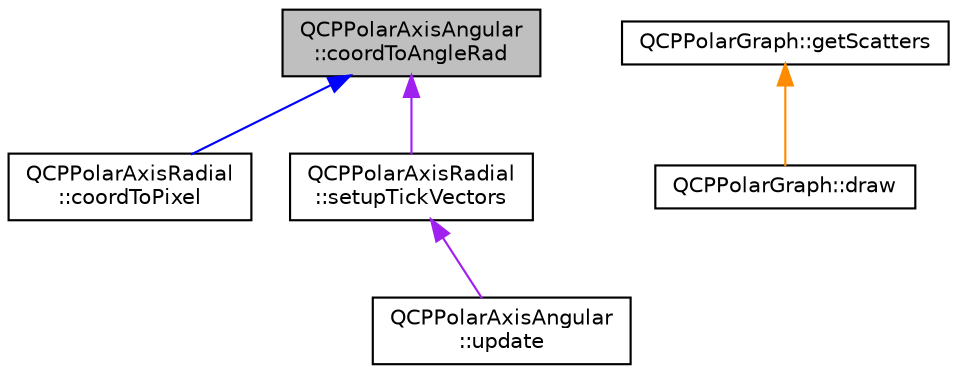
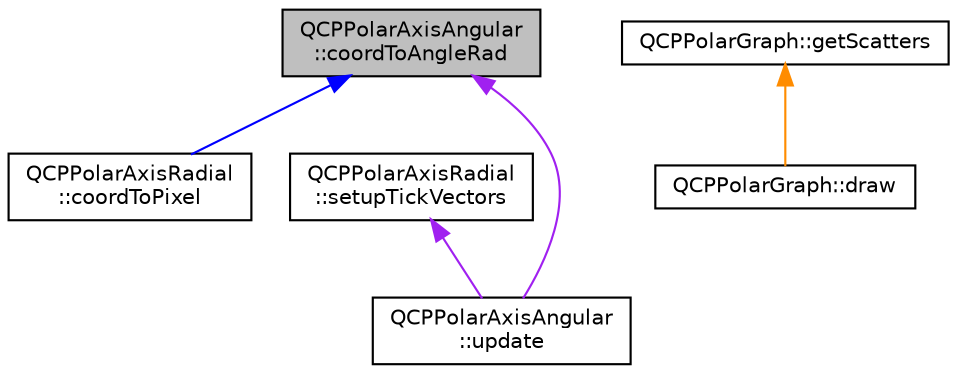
edge "QCPPolarAxisRadial ::setupTickVectors" -> "QCPPolarAxisAngular ::coordToAngleRad": now "QCPPolarAxisAngular ::update" -> "QCPPolarAxisAngular ::coordToAngleRad"
